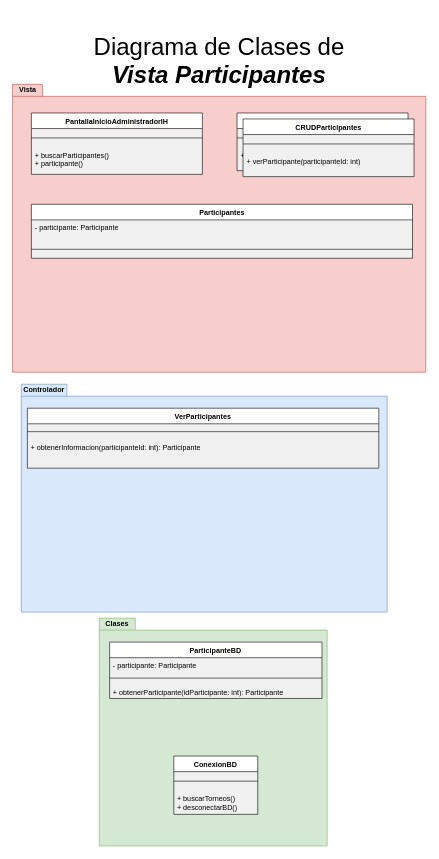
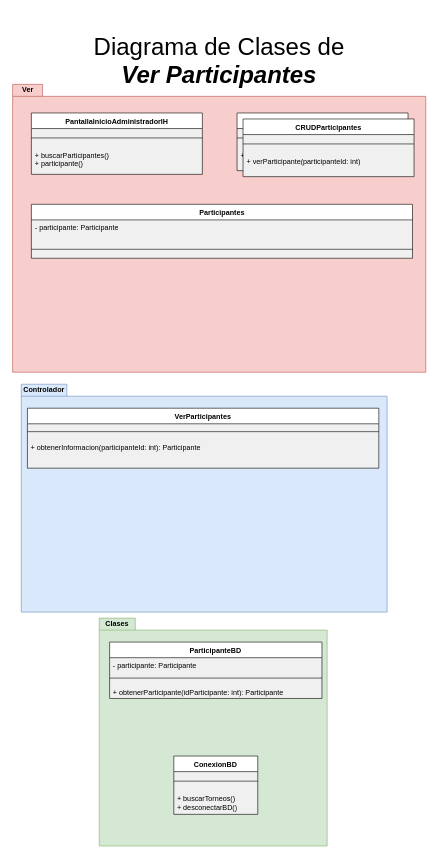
node "Diagrama de Clases de Vista Participantes": label "Diagrama de Clases de Vista Participantes" -> "Diagrama de Clases de Ver Participantes"
node "Vista": label "Vista" -> "Ver"
